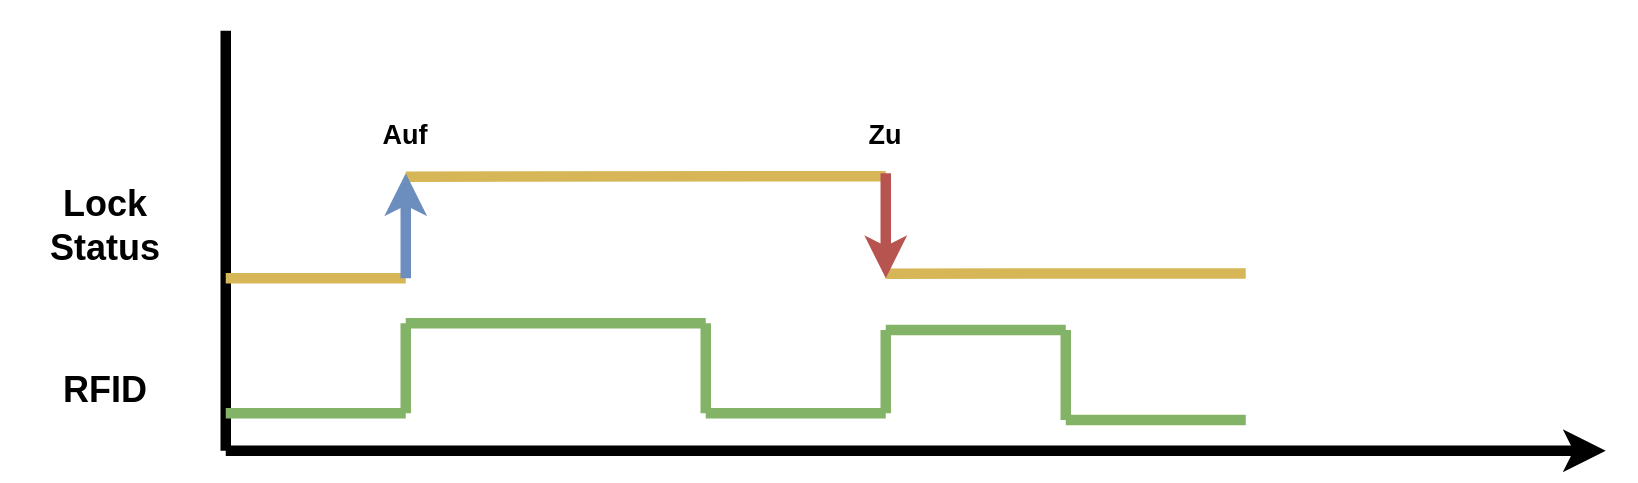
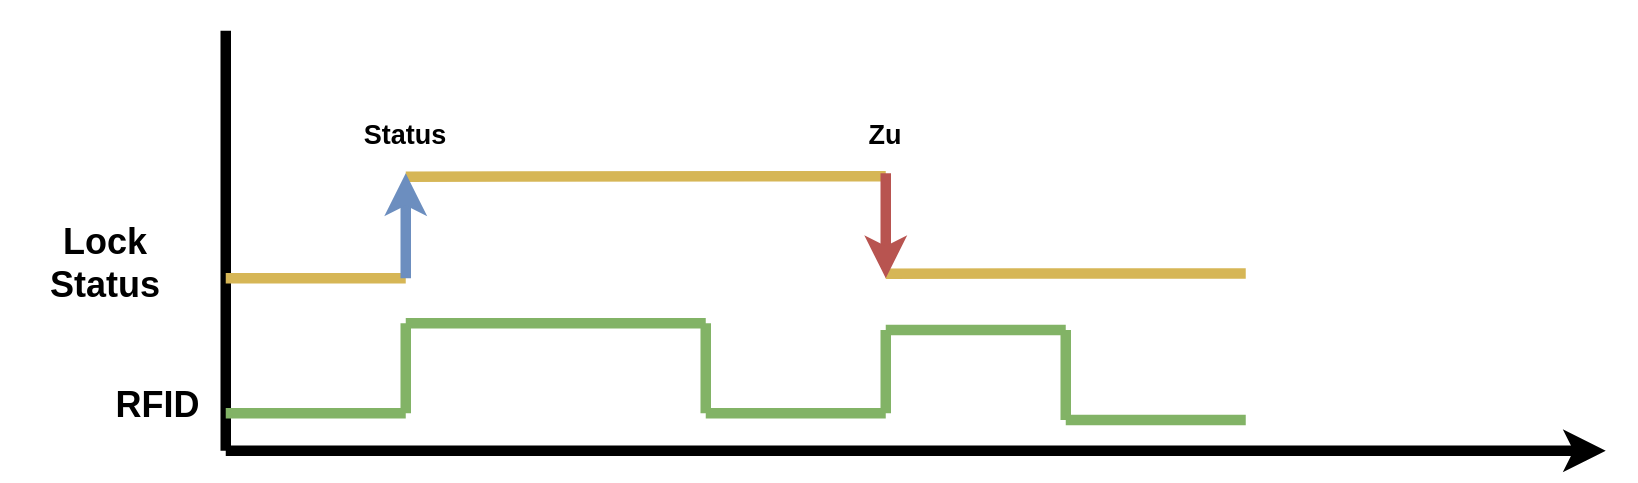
node "Auf": label "Auf" -> "Status"
node "Lock Status": moved (106, 226) -> (106, 263)
node "RFID": moved (106, 391) -> (158, 406)
